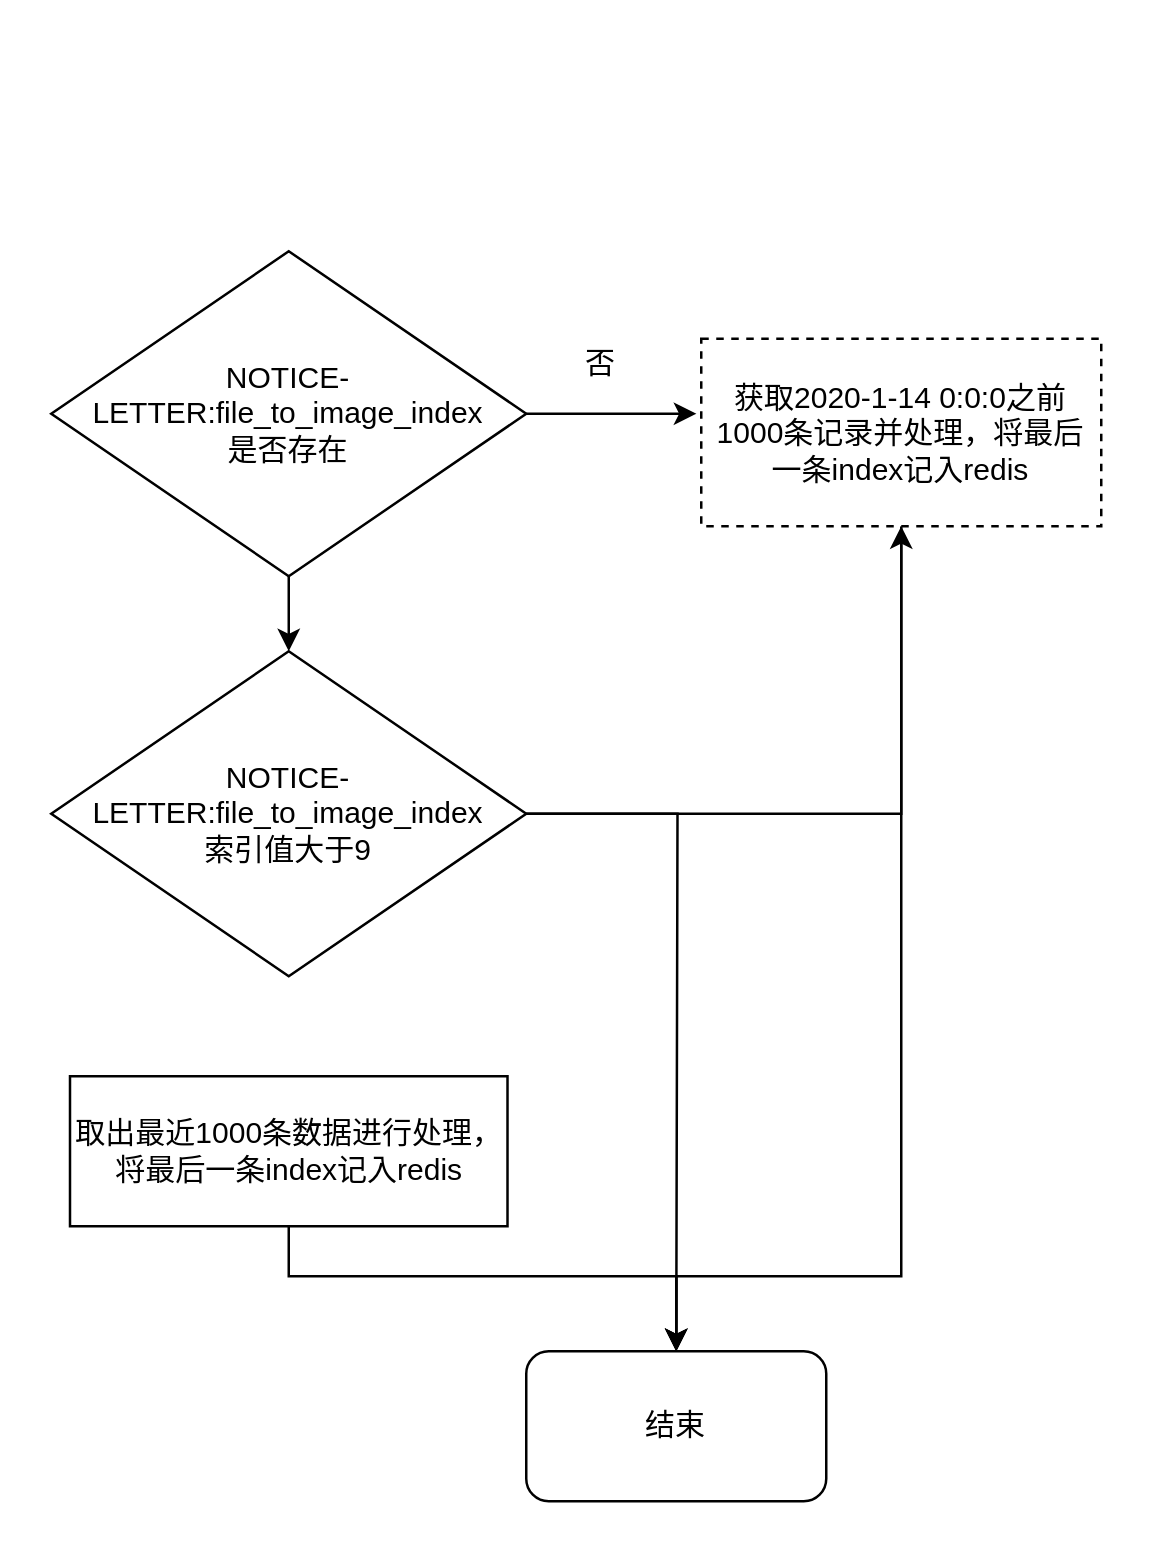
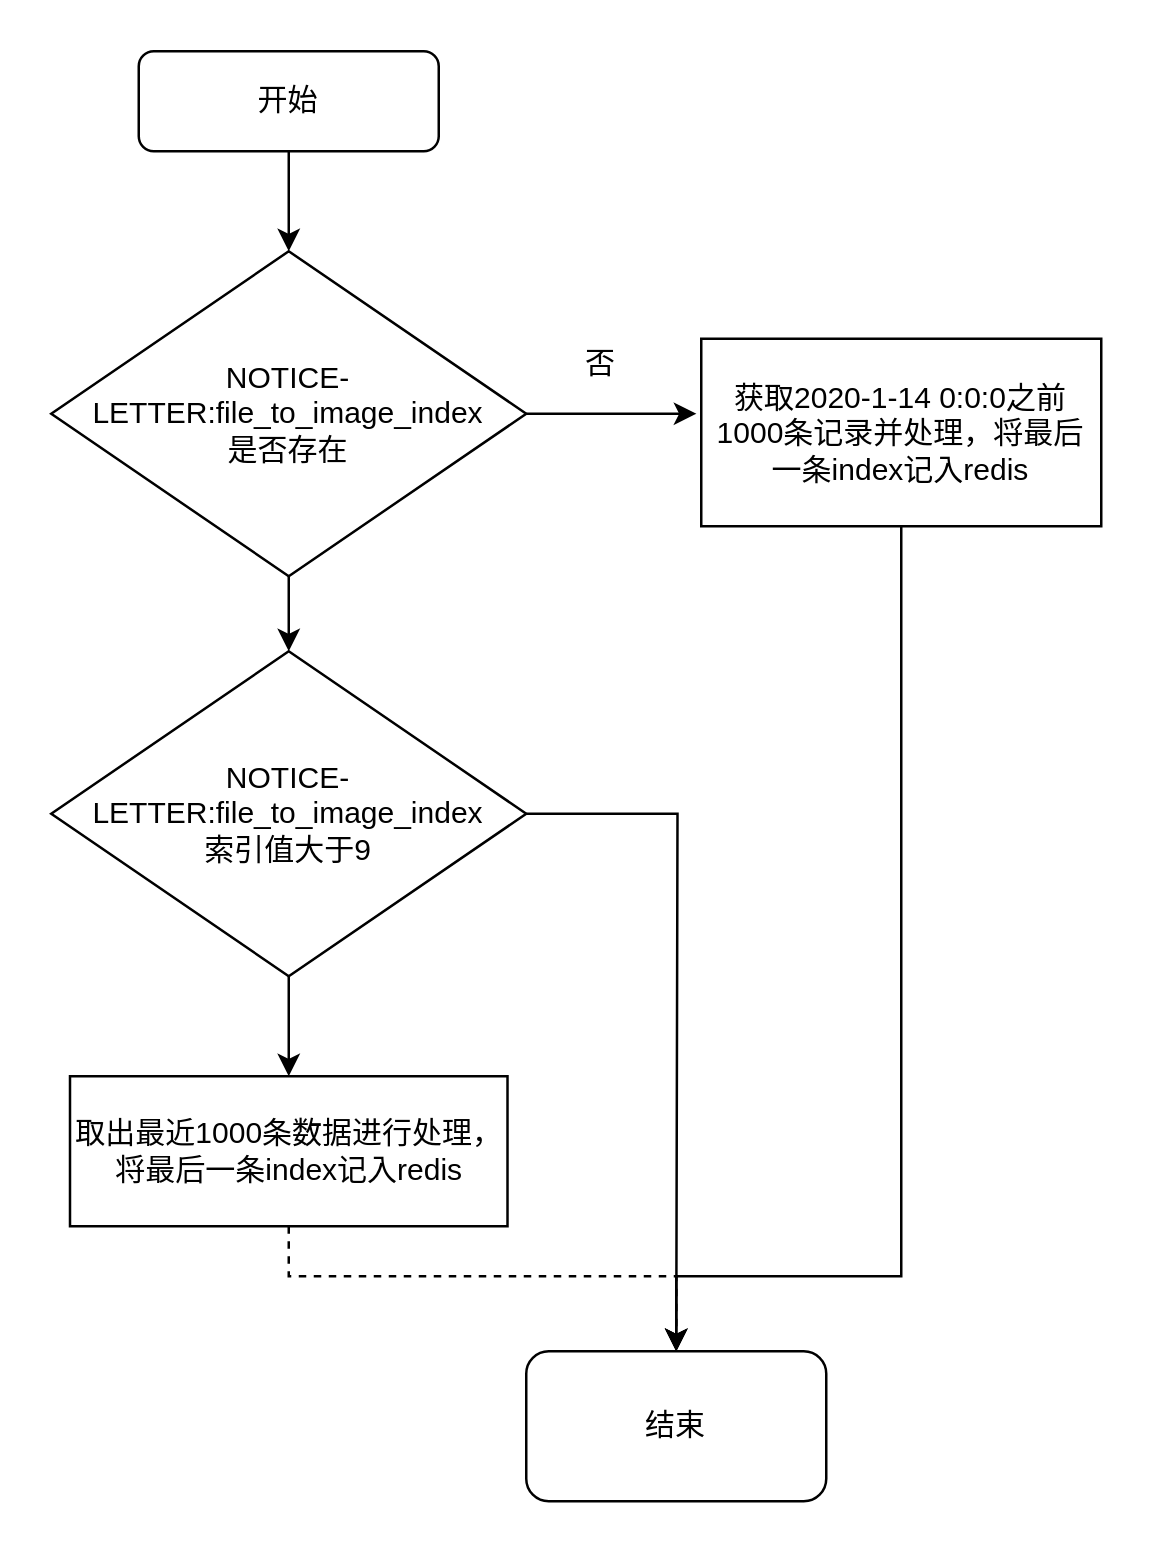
node "开始": added
edge "开始" -> "NOTICE-LETTER:file_to_image_index 是否存在": added
node "获取2020-1-14 0:0:0之前1000条记录并处理，将最后一条index记入redis": style dashed -> solid
edge "NOTICE-LETTER:file_to_image_index 索引值大于9" -> "获取2020-1-14 0:0:0之前1000条记录并处理，将最后一条index记入redis": now "NOTICE-LETTER:file_to_image_index 索引值大于9" -> "取出最近1000条数据进行处理，将最后一条index记入redis"
edge "取出最近1000条数据进行处理，将最后一条index记入redis" -> "结束": style solid -> dashed
